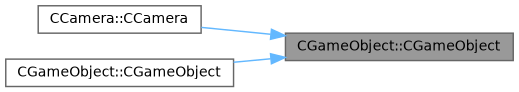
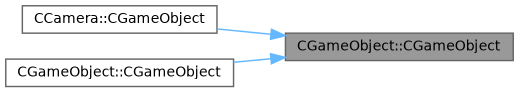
node "CCamera::CCamera": label "CCamera::CCamera" -> "CCamera::CGameObject"
